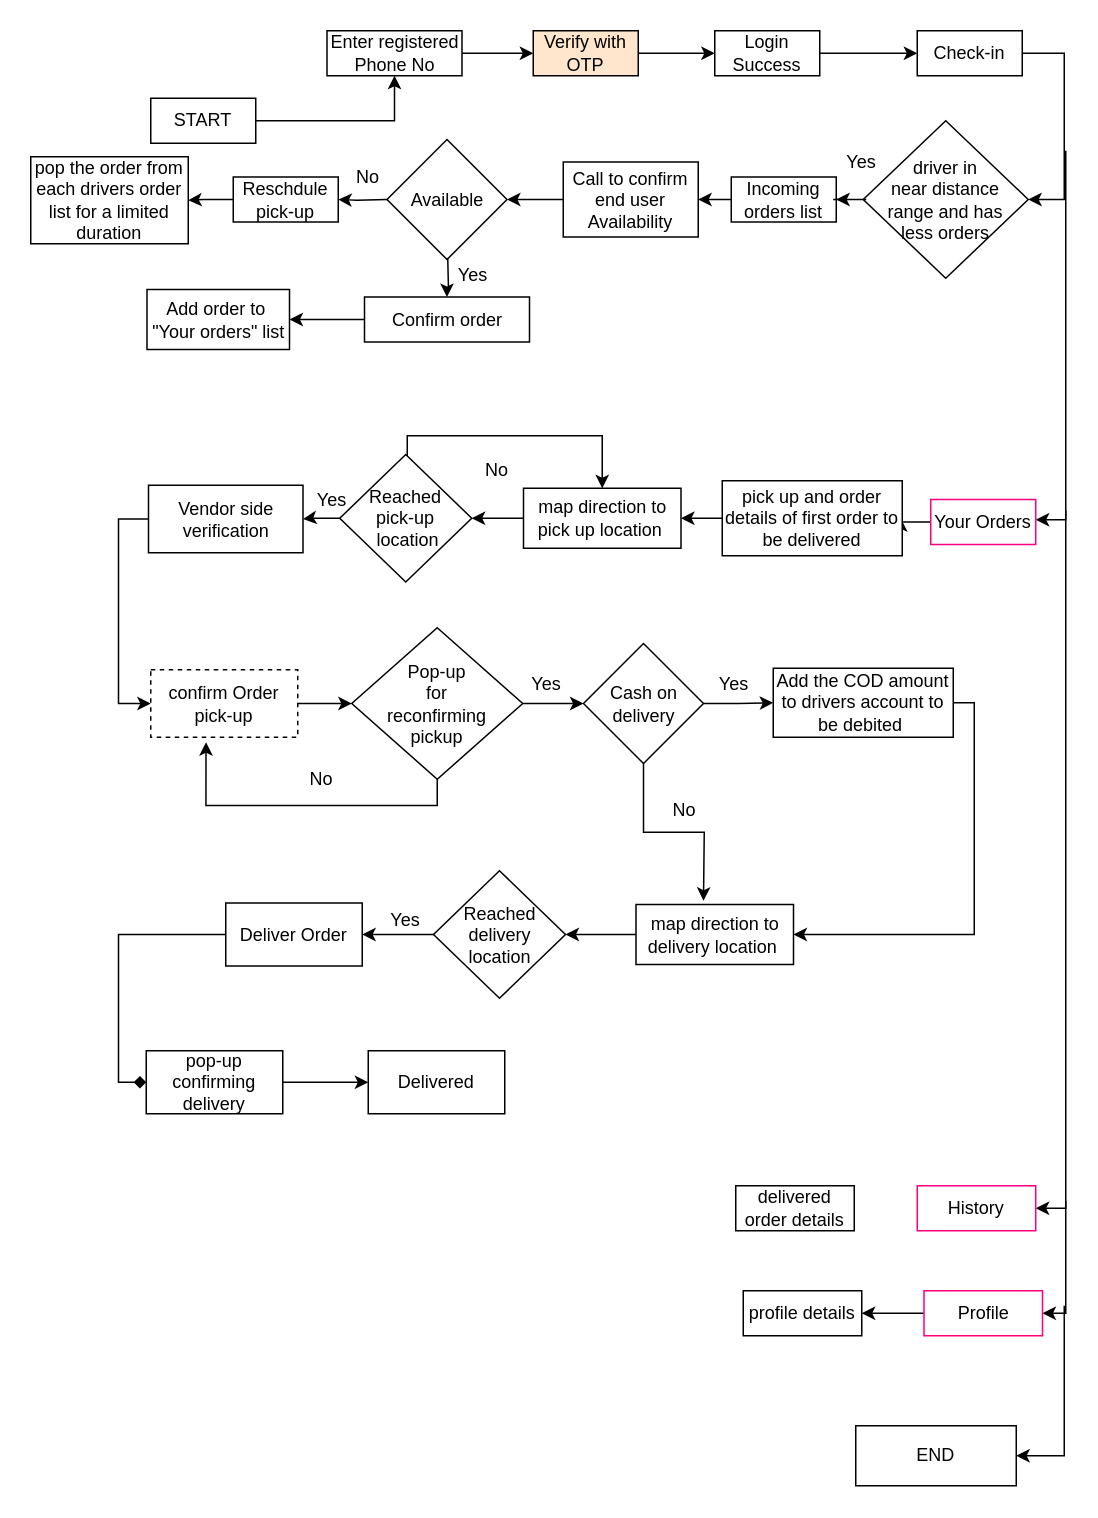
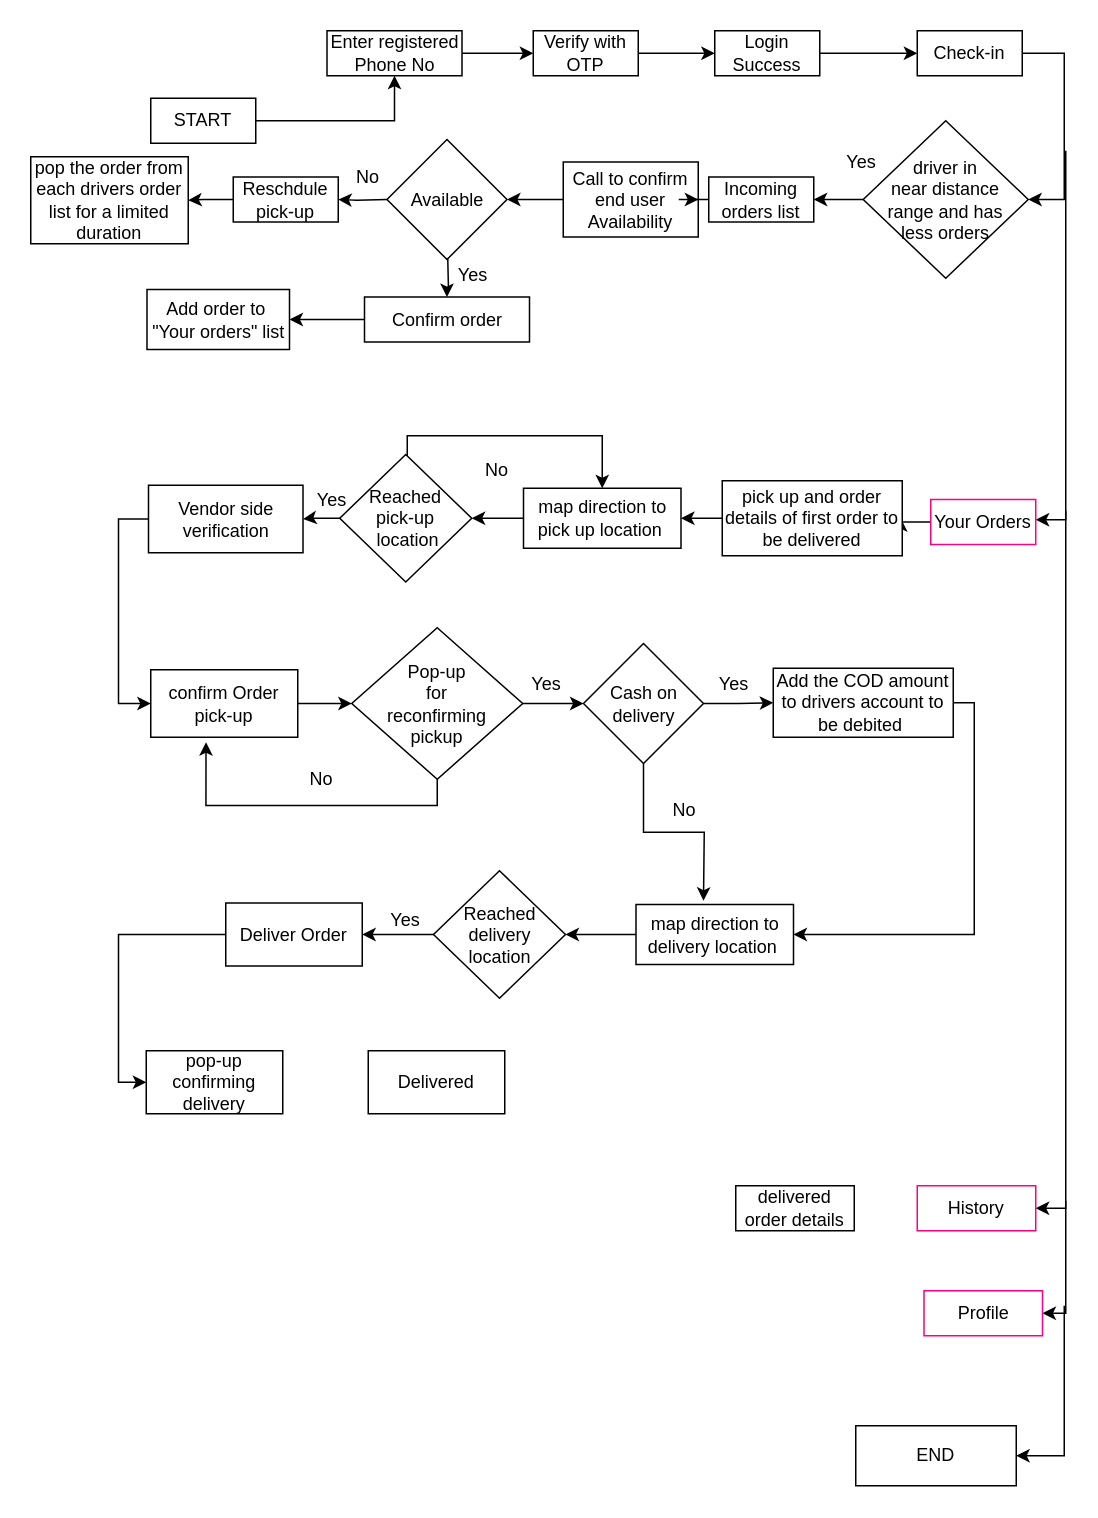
node "Verify with OTP": fillcolor #ffe6cc -> #ffffff
node "Incoming orders list": moved (784, 200) -> (761, 200)
node "confirm Order pick-up": style dashed -> solid
edge "Deliver Order" -> "pop-up confirming delivery": arrowhead diamond -> classic
edge "pop-up confirming delivery" -> "Delivered": removed
node "profile details": removed
edge "Profile" -> "profile details": removed
